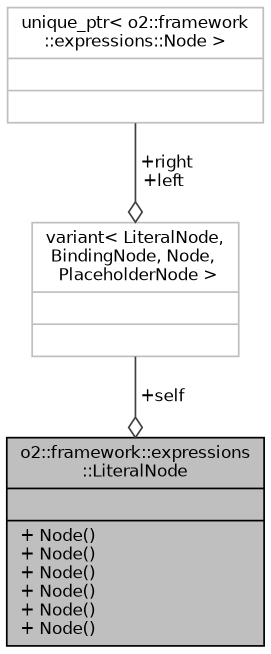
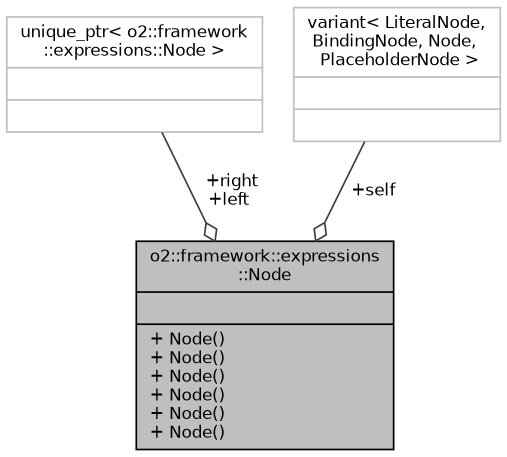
edge "unique_ptr< o2::framework" -> "variant< LiteralNode,": now "unique_ptr< o2::framework" -> "o2::framework::expressions"
node "o2::framework::expressions": text "::LiteralNode" -> "::Node"
